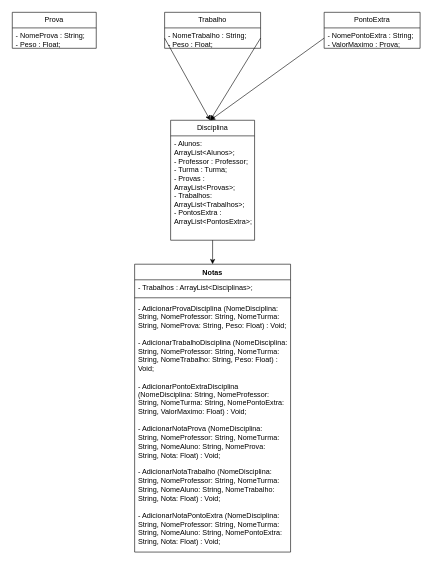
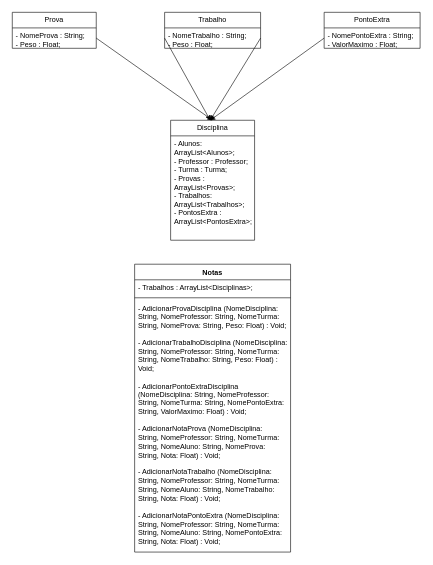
node "- NomePontoExtra : String; - ValorMaximo : Prova;": label "- NomePontoExtra : String; - ValorMaximo : Prova;" -> "- NomePontoExtra : String; - ValorMaximo : Float;"
edge "- NomeProva : String; - Peso : Float;" -> "Disciplina": added
edge "Disciplina" -> "Notas": removed
